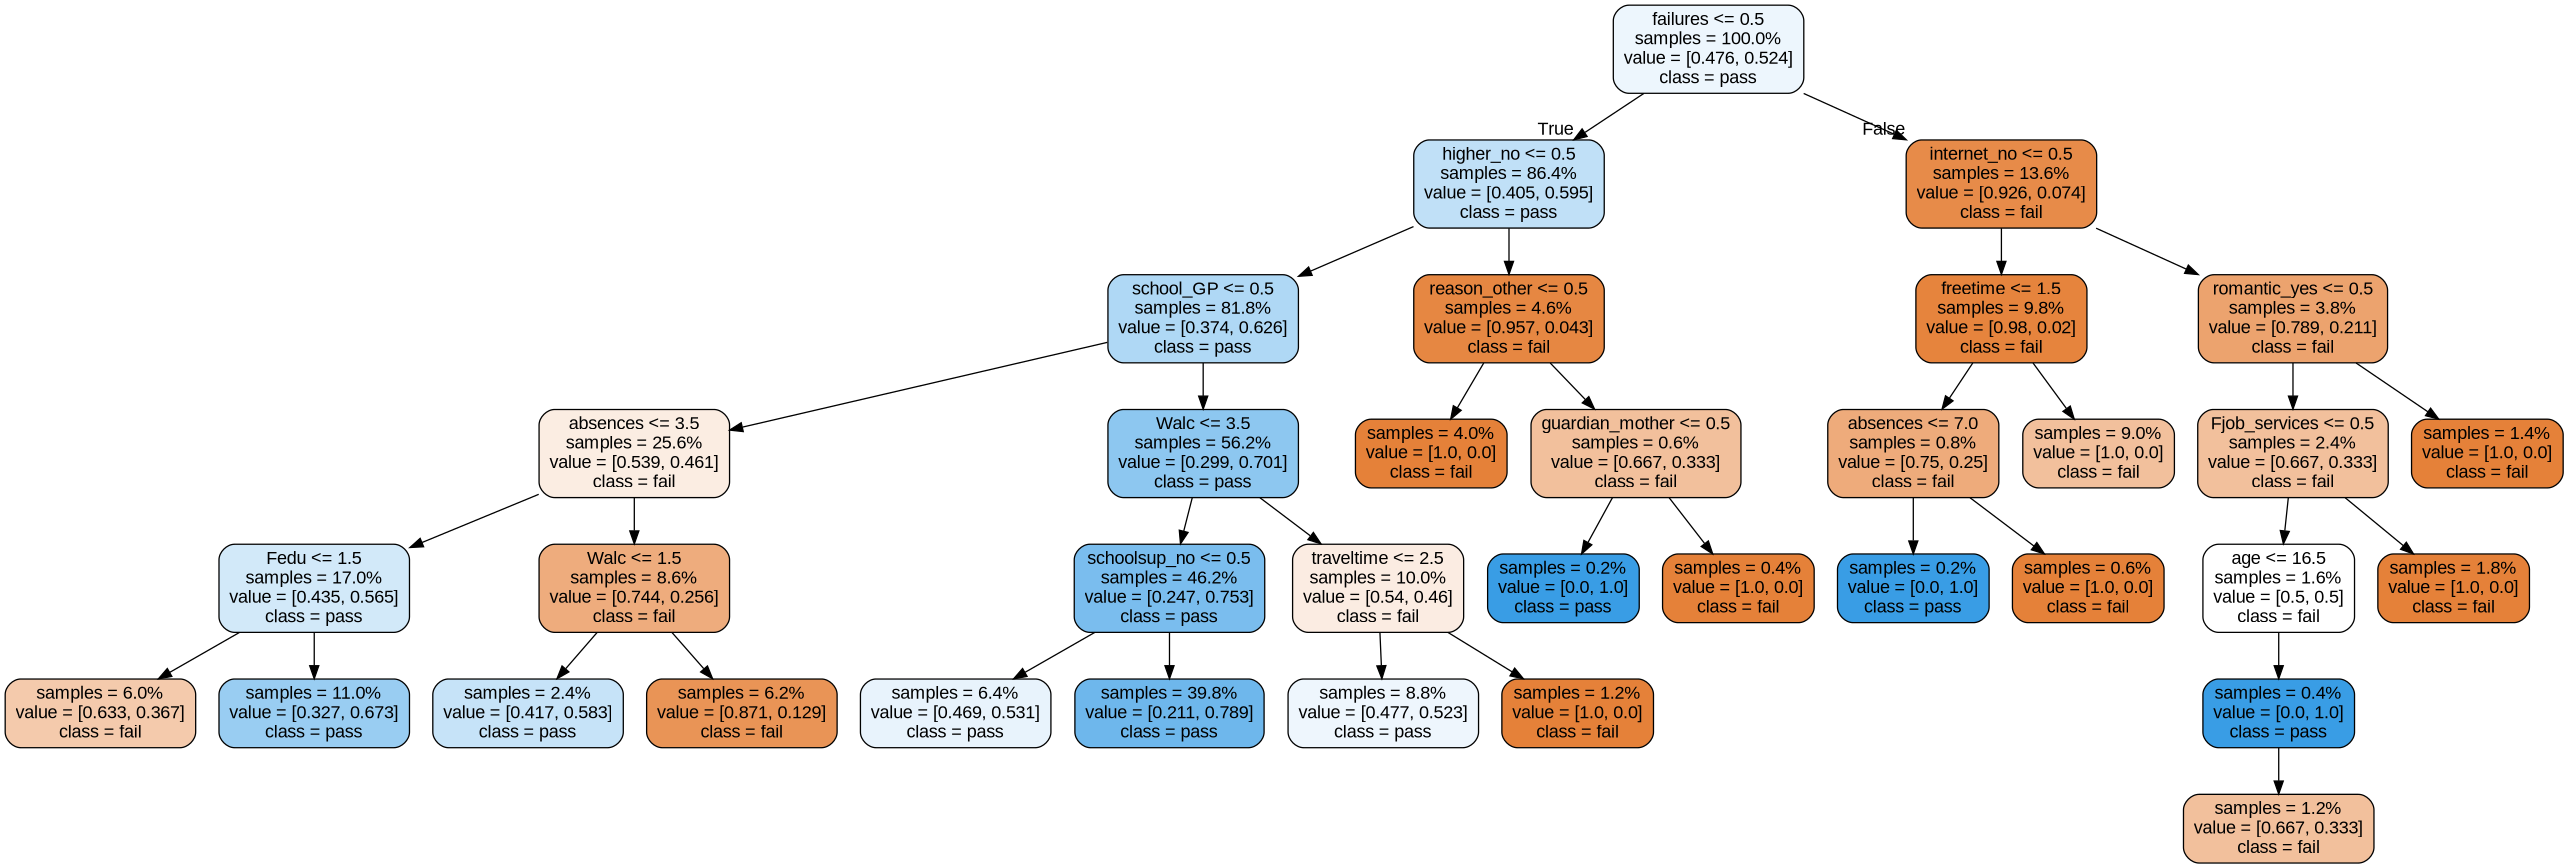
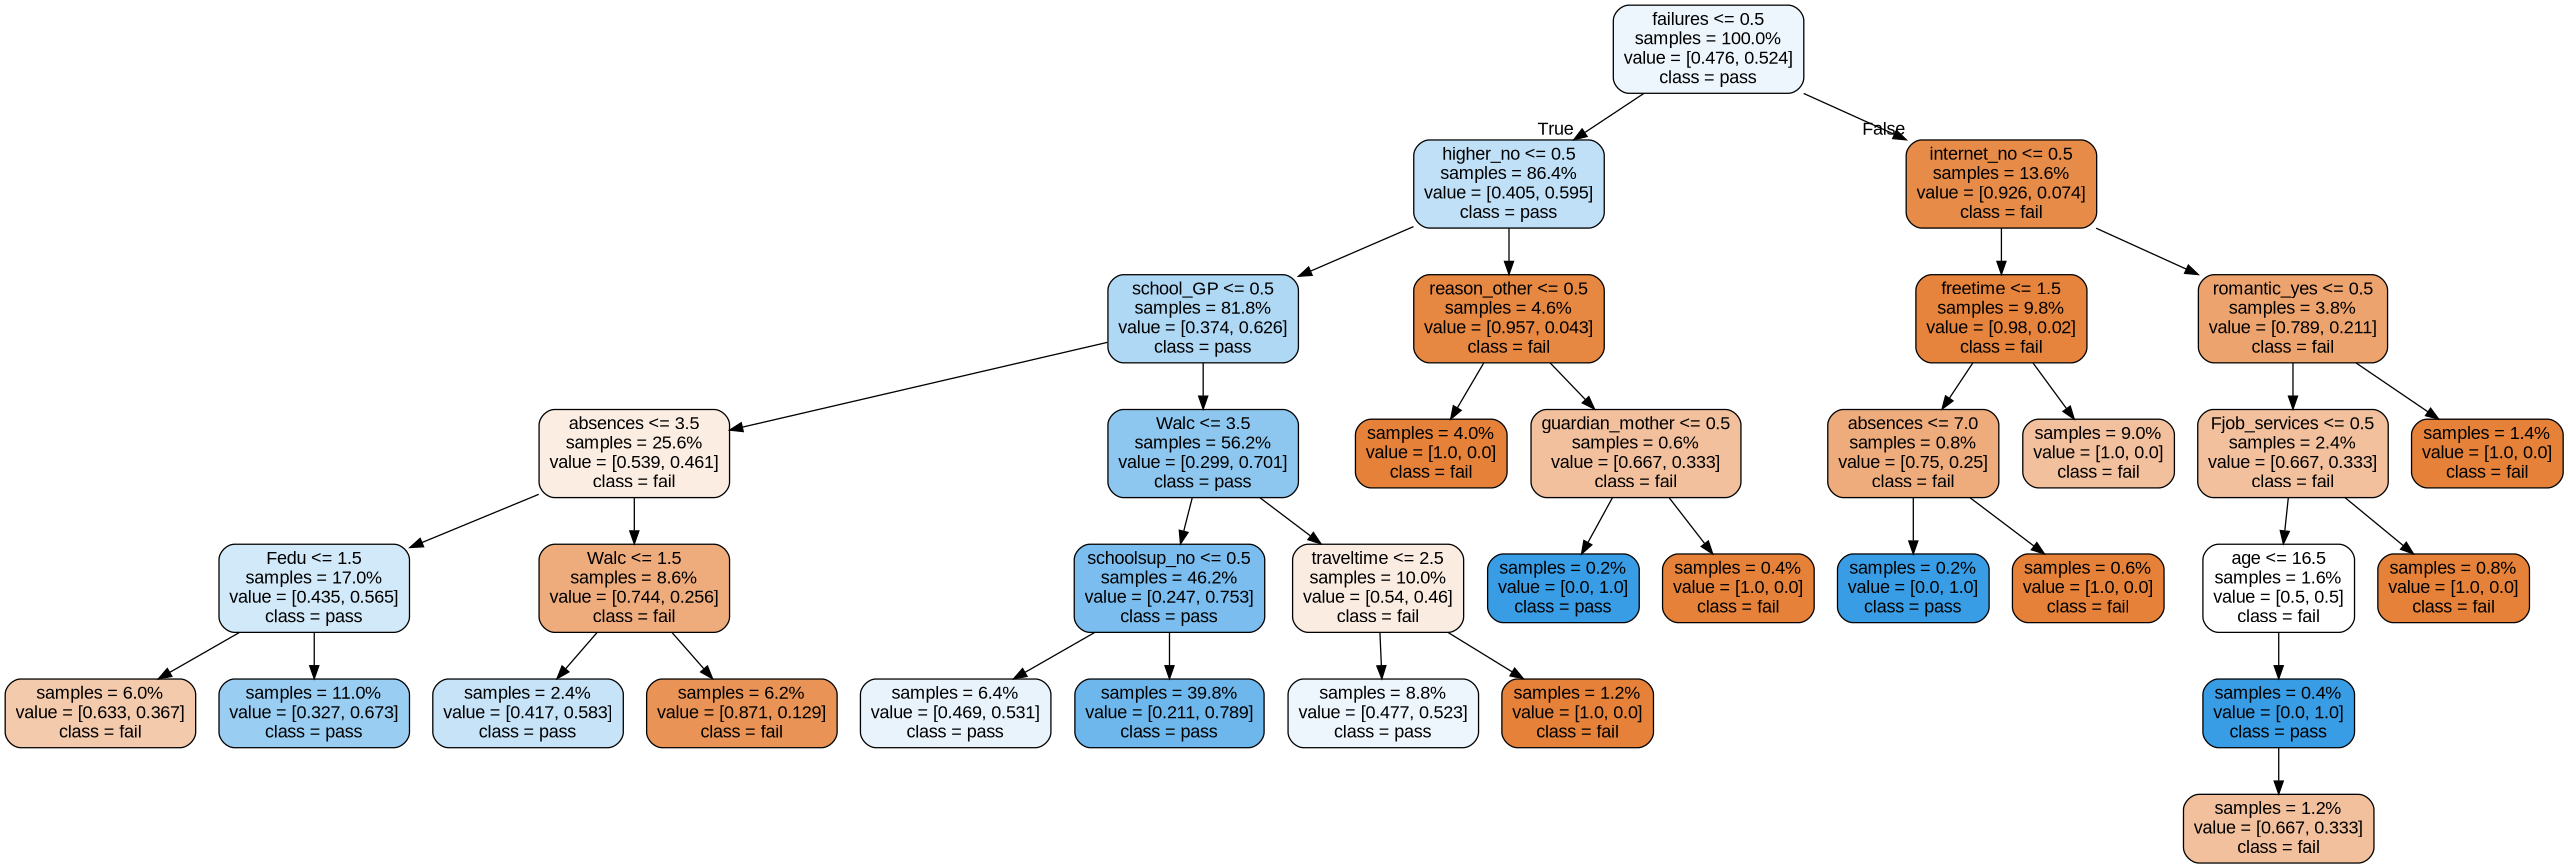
node "samples = 1.8% value = [1.0, 0.0] class = fail": label "samples = 1.8% value = [1.0, 0.0] class = fail" -> "samples = 0.8% value = [1.0, 0.0] class = fail"
